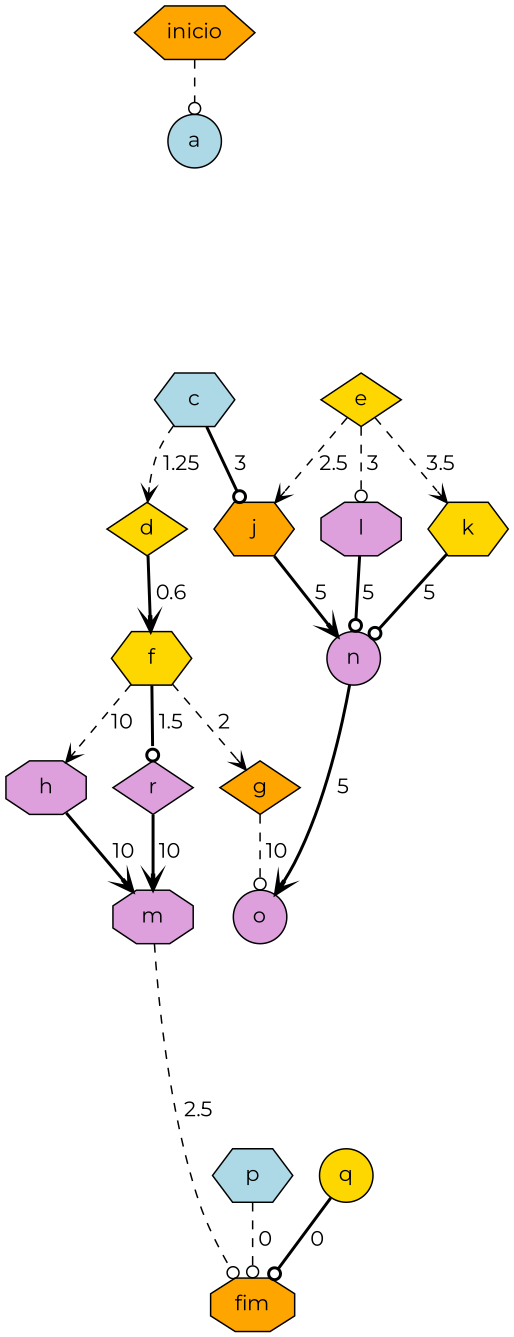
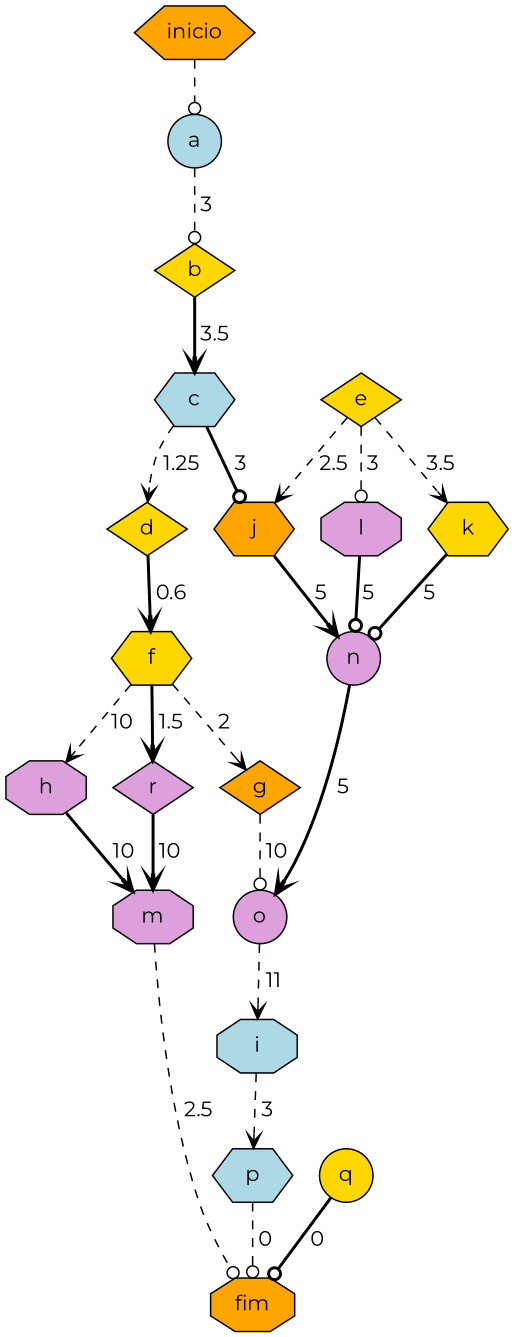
node "b": added
edge "f" -> "r": arrowhead odot -> vee
node "i": added
